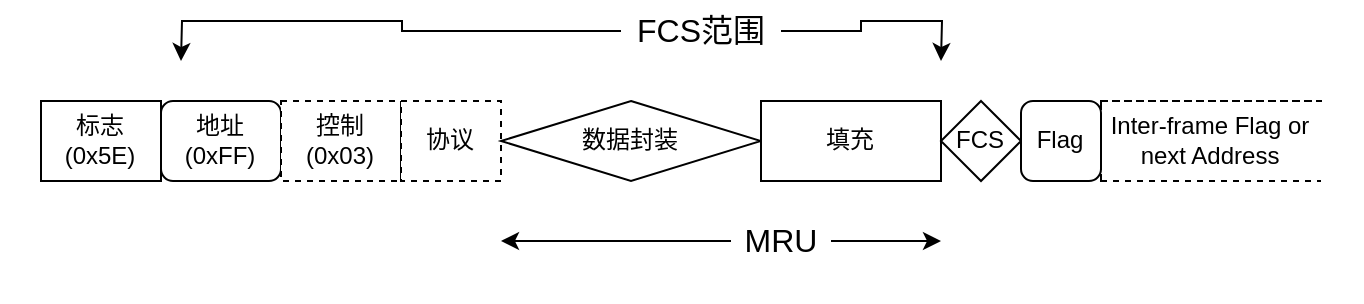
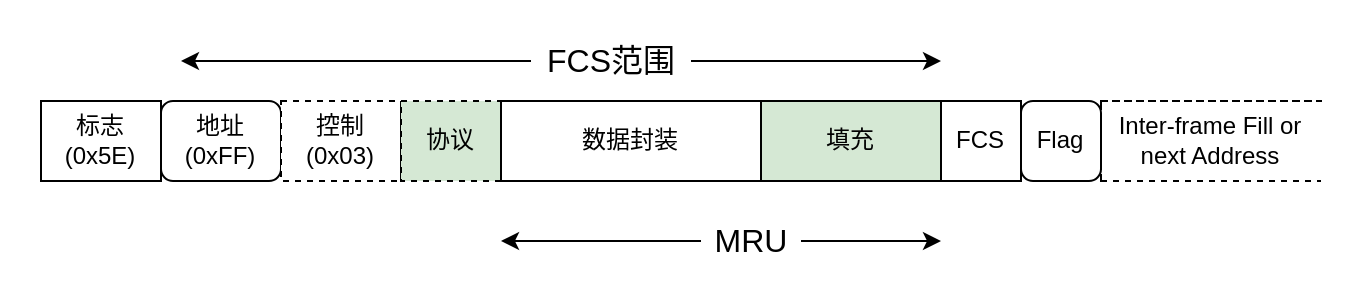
node "FCS范围": moved (701, 31) -> (611, 61)
node "协议": fillcolor #ffffff -> #d5e8d4
node "数据封装": shape diamond -> rectangle
node "填充": fillcolor #ffffff -> #d5e8d4
node "FCS": shape diamond -> rectangle
node "Inter-frame Flag or next Address": label "Inter-frame Flag or next Address" -> "Inter-frame Fill or next Address"
node "MRU": moved (781, 241) -> (751, 241)
